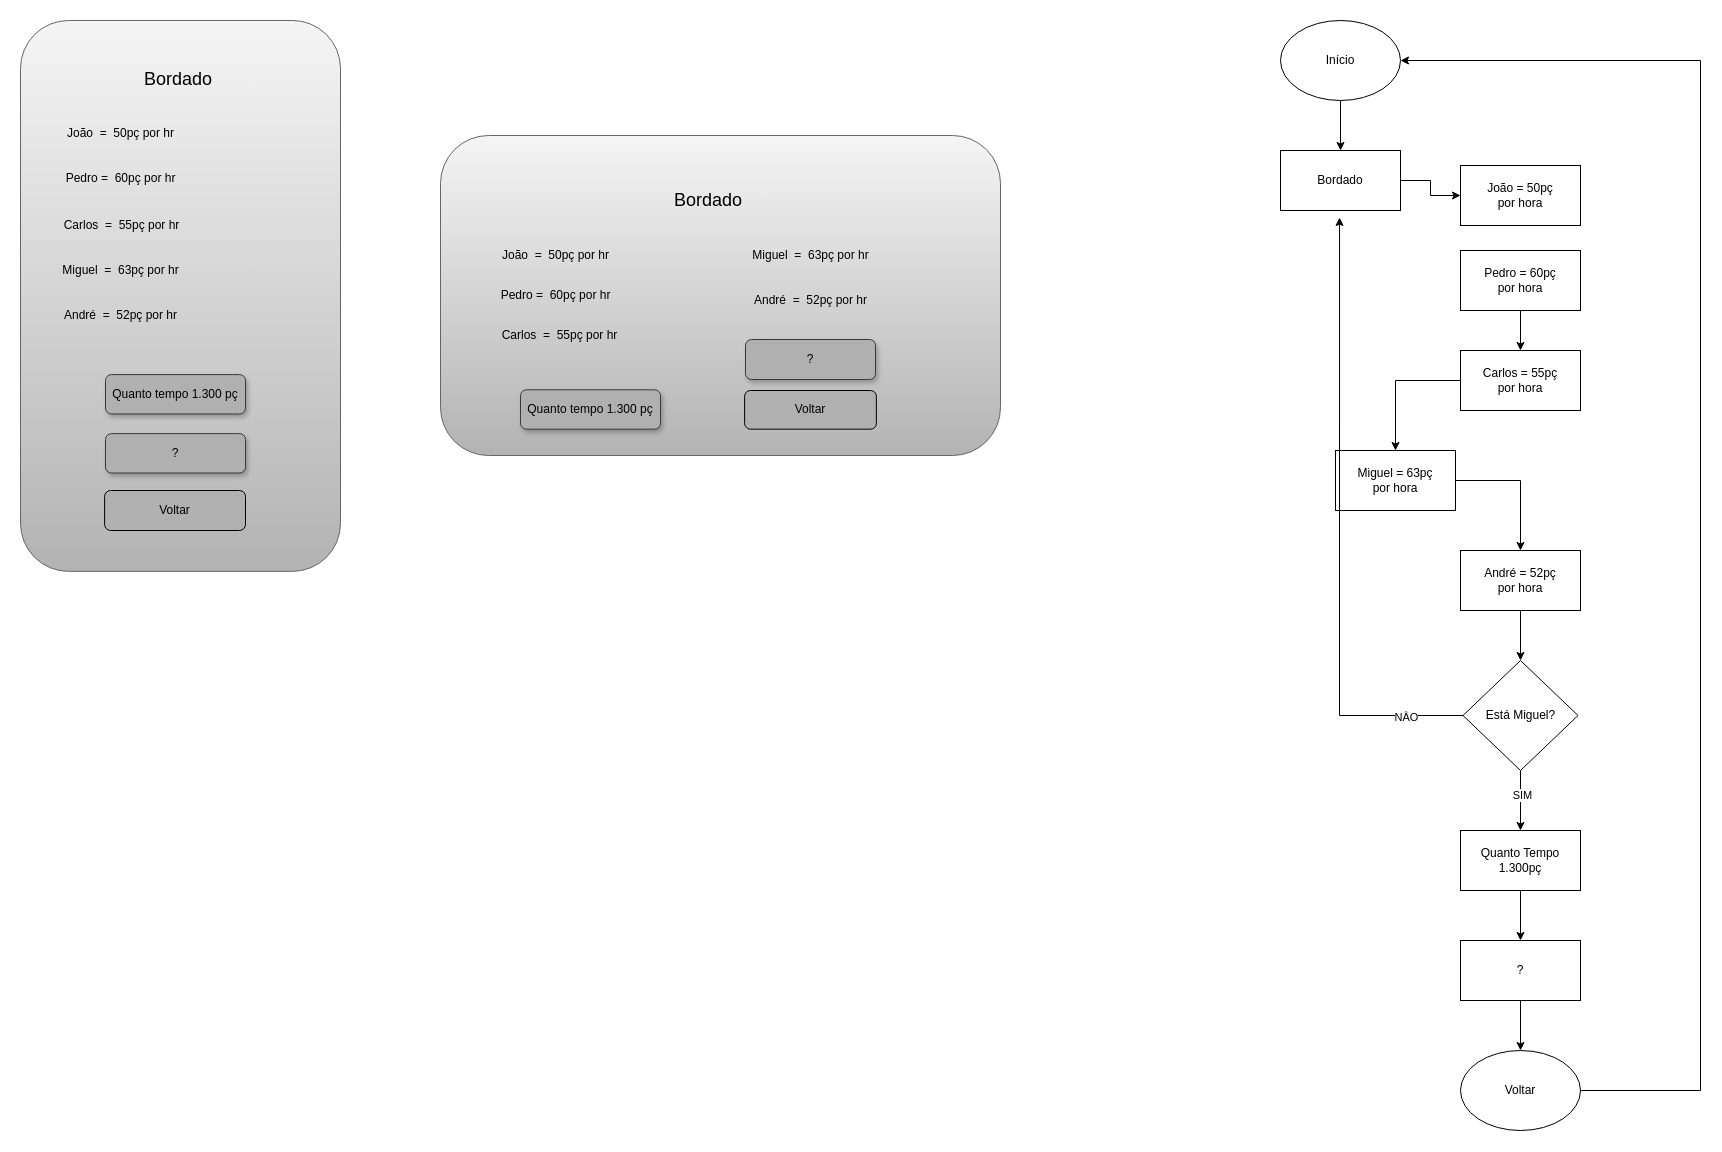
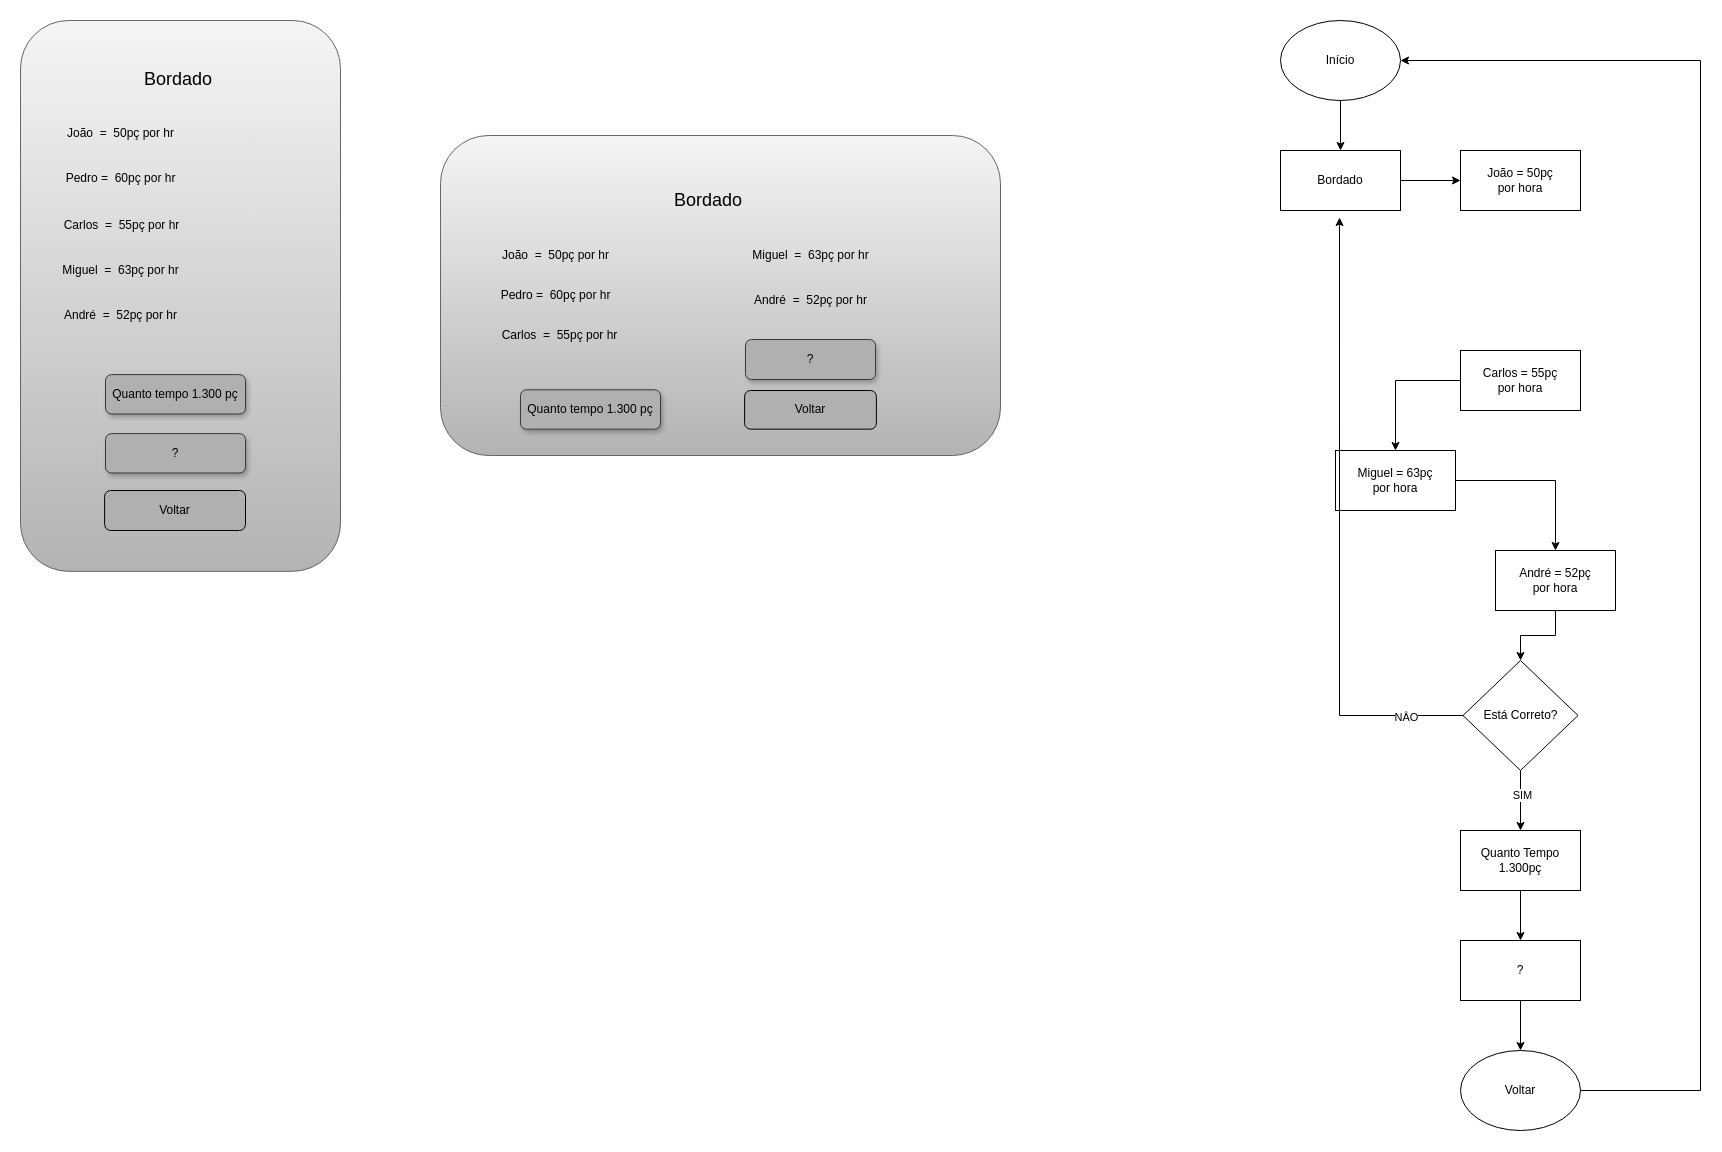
node "João = 50pç por hora": moved (1521, 196) -> (1521, 181)
node "Pedro = 60pç por hora": removed
edge "Pedro = 60pç por hora" -> "Carlos = 55pç por hora": removed
node "André = 52pç por hora": moved (1521, 581) -> (1556, 581)
node "Está Miguel?": label "Está Miguel?" -> "Está Correto?"
